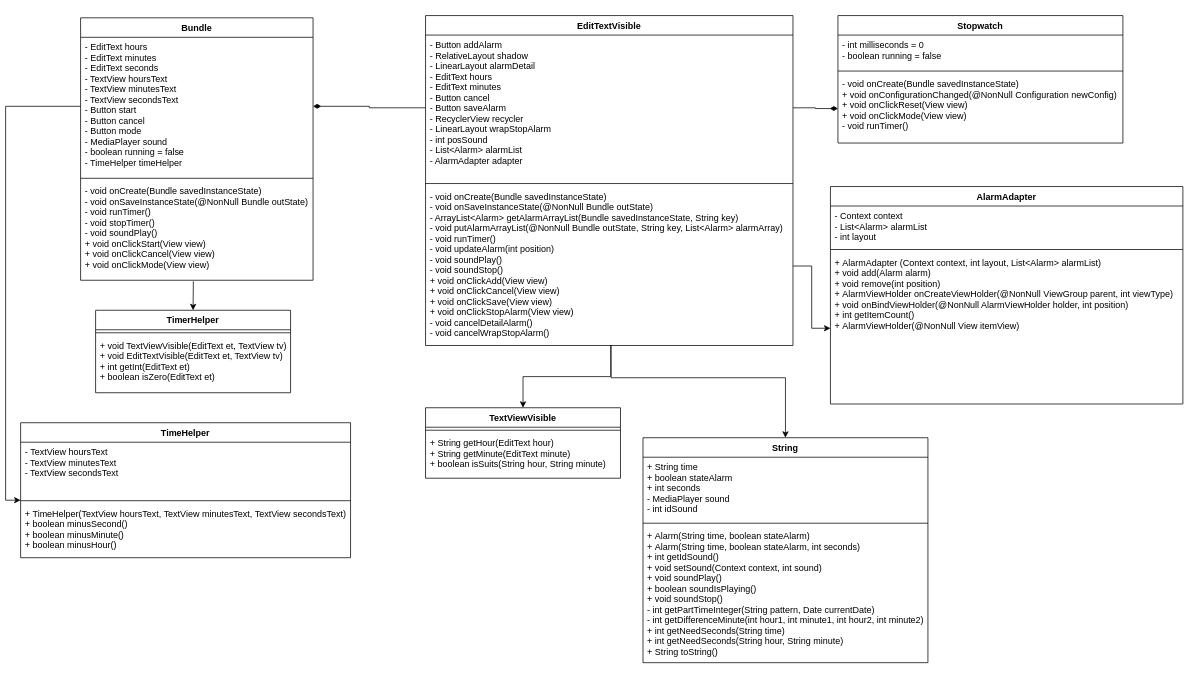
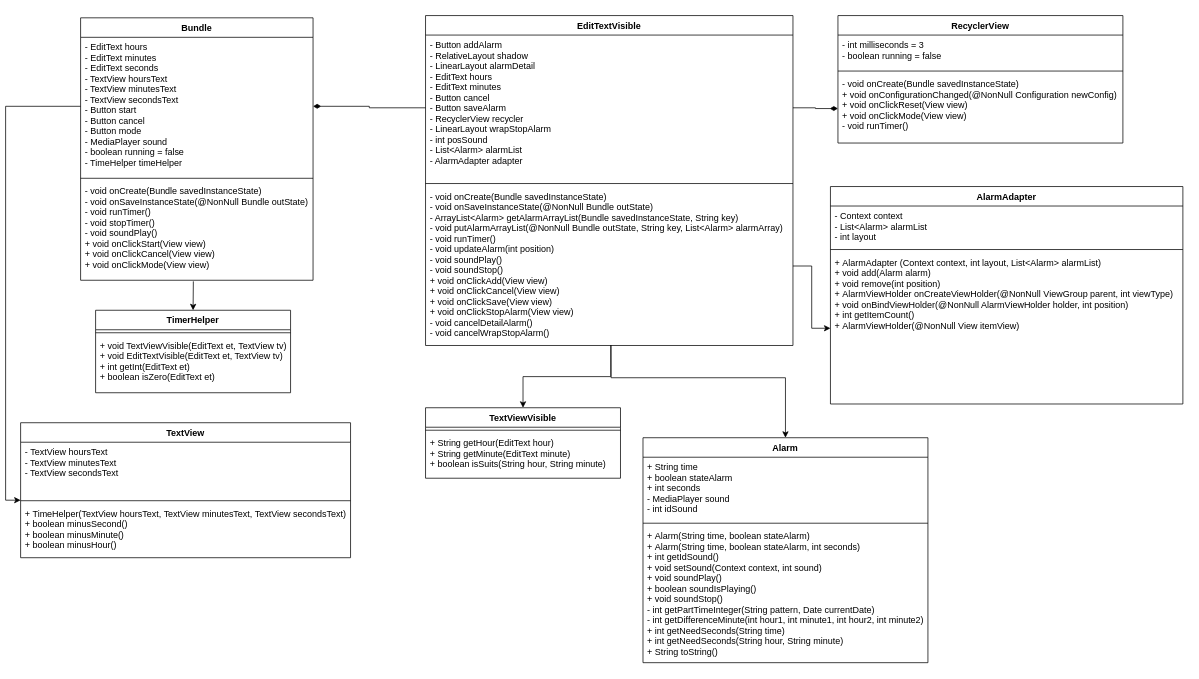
node "Stopwatch": label "Stopwatch" -> "RecyclerView"
node "- int milliseconds = 0 - boolean running = false": label "- int milliseconds = 0 - boolean running = false" -> "- int milliseconds = 3 - boolean running = false"
node "TimeHelper": label "TimeHelper" -> "TextView"
node "String": label "String" -> "Alarm"
